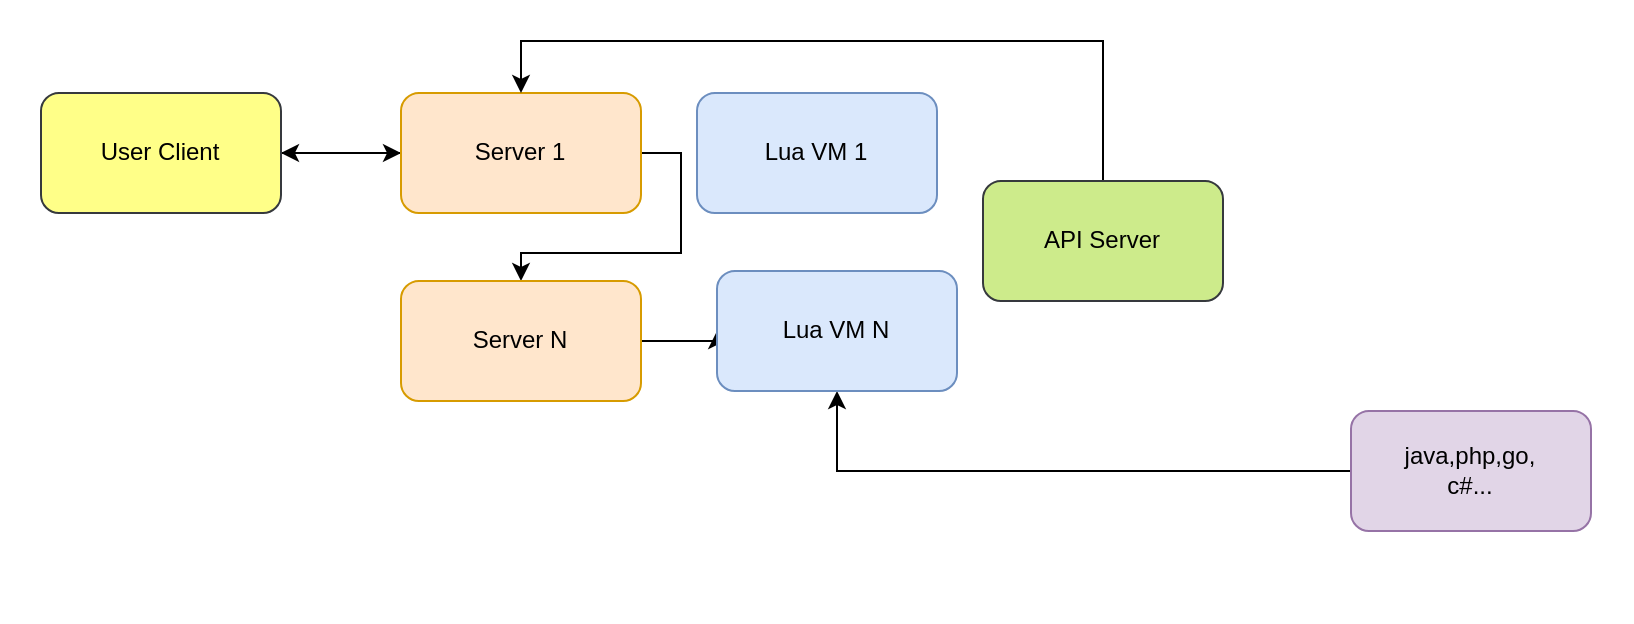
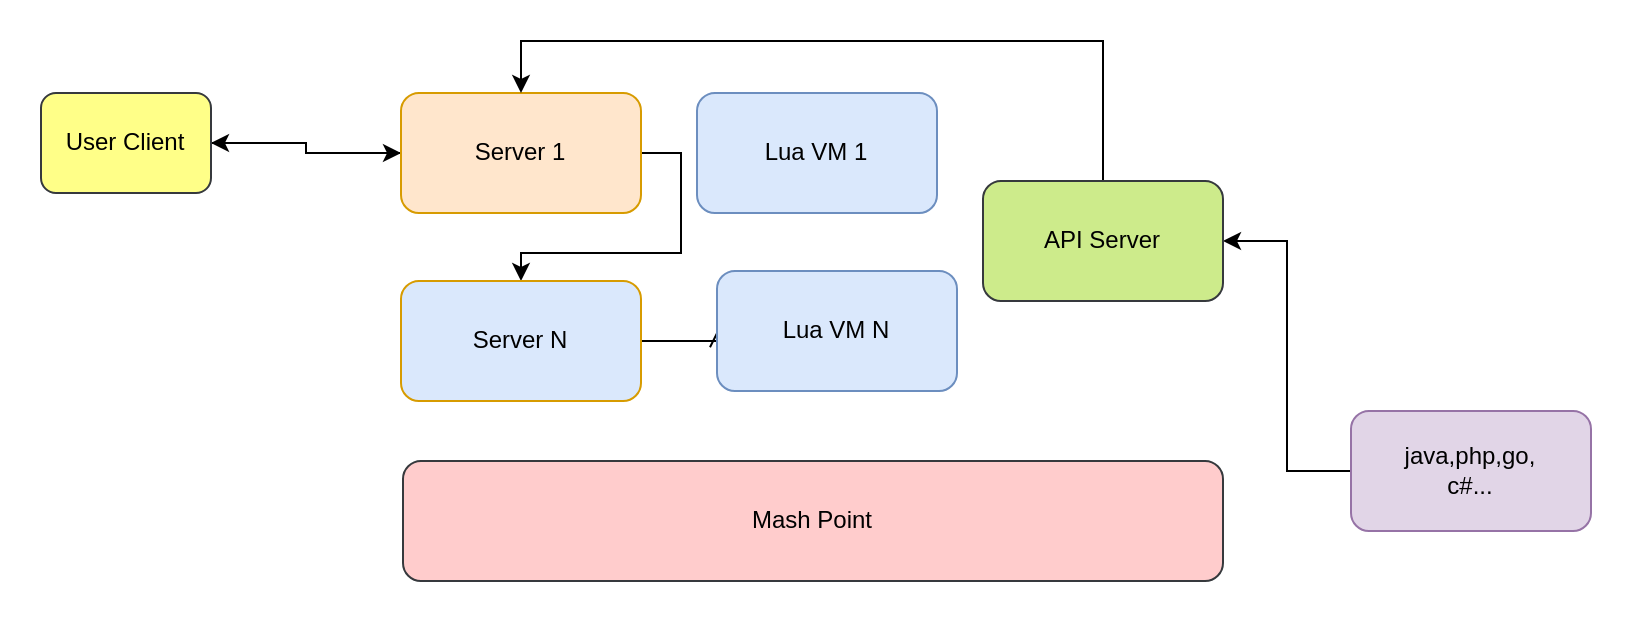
node "User Client": size 240x120 -> 170x100
node "Server N": fillcolor #ffe6cc -> #dae8fc
edge "Server N" -> "Lua VM N": arrowhead classic -> open
edge "java,php,go, c#..." -> "Lua VM N": now "java,php,go, c#..." -> "API Server"
node "Mash Point": added
